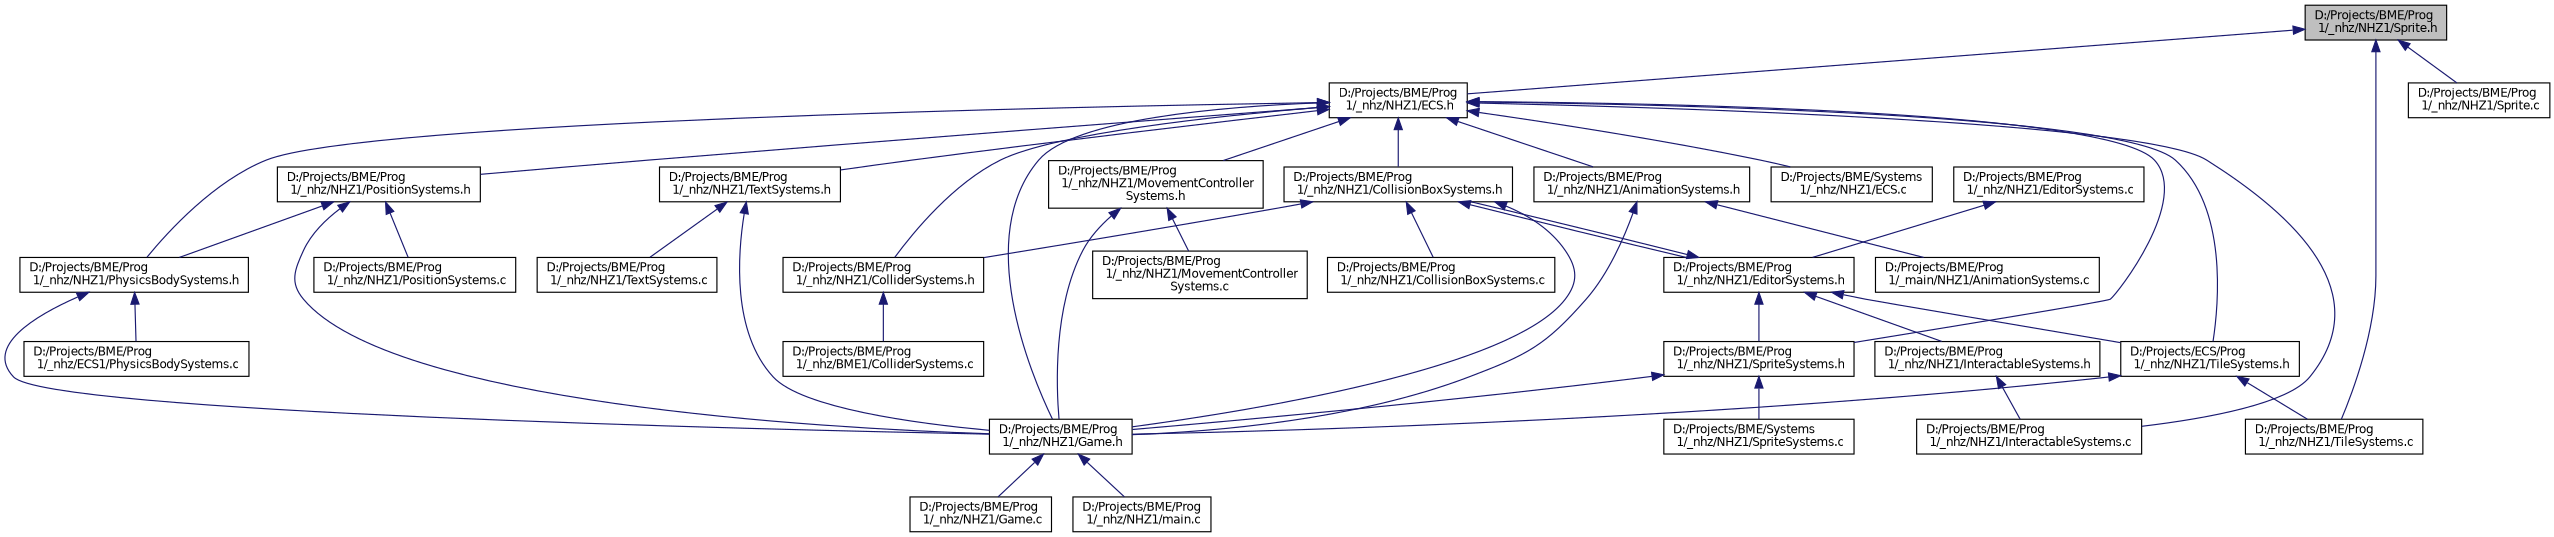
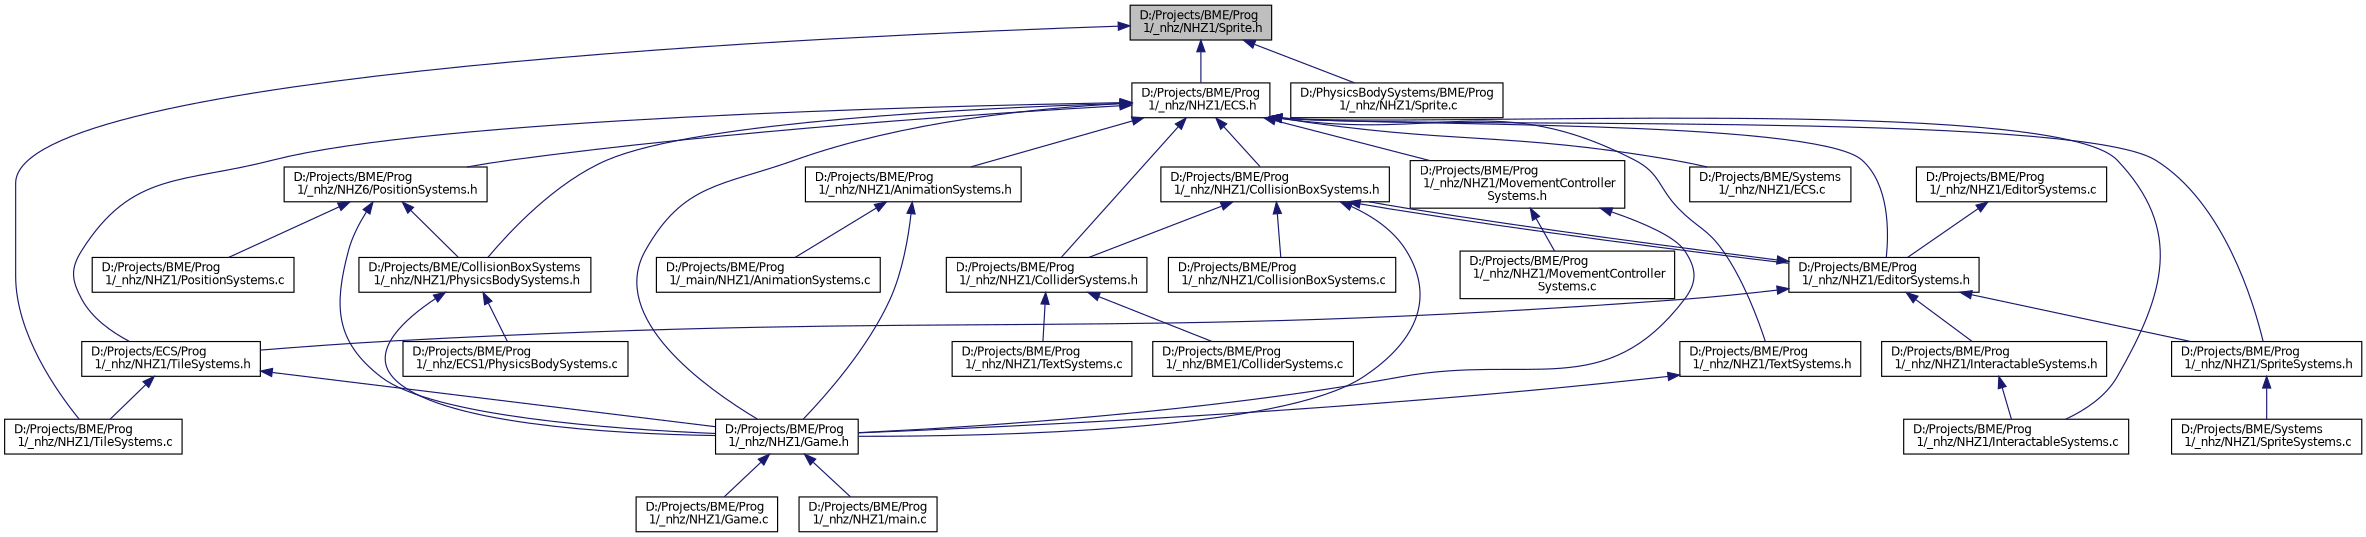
node "D:/Projects/BME/Prog 1/_nhz/NHZ1/Sprite.c": label "D:/Projects/BME/Prog 1/_nhz/NHZ1/Sprite.c" -> "D:/PhysicsBodySystems/BME/Prog 1/_nhz/NHZ1/Sprite.c"
edge "D:/Projects/BME/Prog 1/_nhz/NHZ1/EditorSystems.h" -> "D:/Projects/BME/Prog 1/_nhz/NHZ1/ECS.h": added
node "D:/Projects/BME/Prog 1/_nhz/NHZ1/PositionSystems.h": label "D:/Projects/BME/Prog 1/_nhz/NHZ1/PositionSystems.h" -> "D:/Projects/BME/Prog 1/_nhz/NHZ6/PositionSystems.h"
edge "D:/Projects/BME/Prog 1/_nhz/NHZ1/TextSystems.c" -> "D:/Projects/BME/Prog 1/_nhz/NHZ1/TextSystems.h": now "D:/Projects/BME/Prog 1/_nhz/NHZ1/TextSystems.c" -> "D:/Projects/BME/Prog 1/_nhz/NHZ1/ColliderSystems.h"
node "D:/Projects/BME/Prog 1/_nhz/NHZ1/PhysicsBodySystems.h": label "D:/Projects/BME/Prog 1/_nhz/NHZ1/PhysicsBodySystems.h" -> "D:/Projects/BME/CollisionBoxSystems 1/_nhz/NHZ1/PhysicsBodySystems.h"
edge "D:/Projects/BME/Prog 1/_nhz/NHZ1/Game.h" -> "D:/Projects/BME/Prog 1/_nhz/NHZ1/SpriteSystems.h": removed
